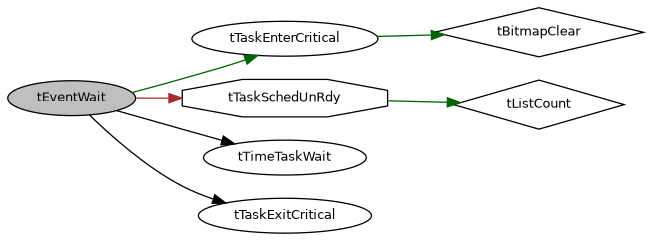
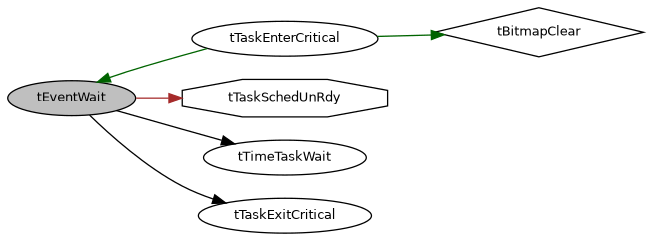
edge "tEventWait" -> "tTaskEnterCritical": reversed
node "tListCount": removed
